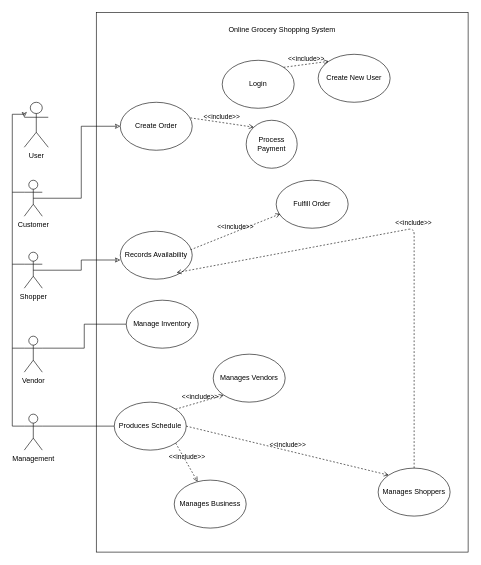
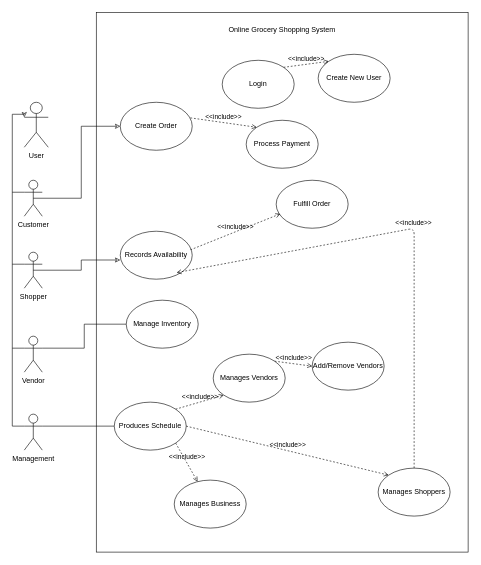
node "Process Payment": size 51x48 -> 72x48
edge "Manages Vendors" -> "Add/Remove Vendors": added, label "<<include>>"
node "Add/Remove Vendors": added
